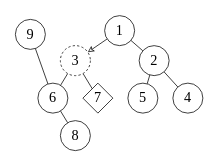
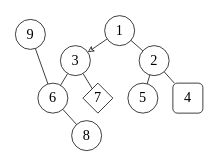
node "3": style dashed -> solid
node "4": shape ellipse -> rounded rectangle
node "8": moved (75, 135) -> (87, 135)
